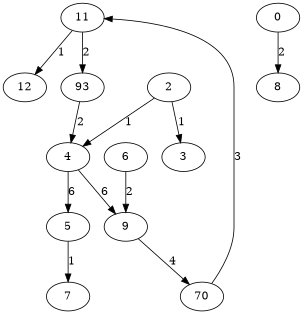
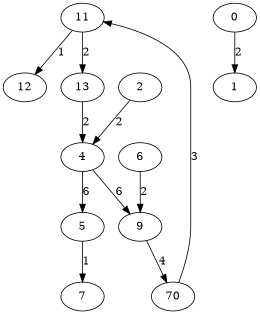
node "93": label "93" -> "13"
node "8": label "8" -> "1"
edge "2" -> "4": label "1" -> "2"
node "3": removed
